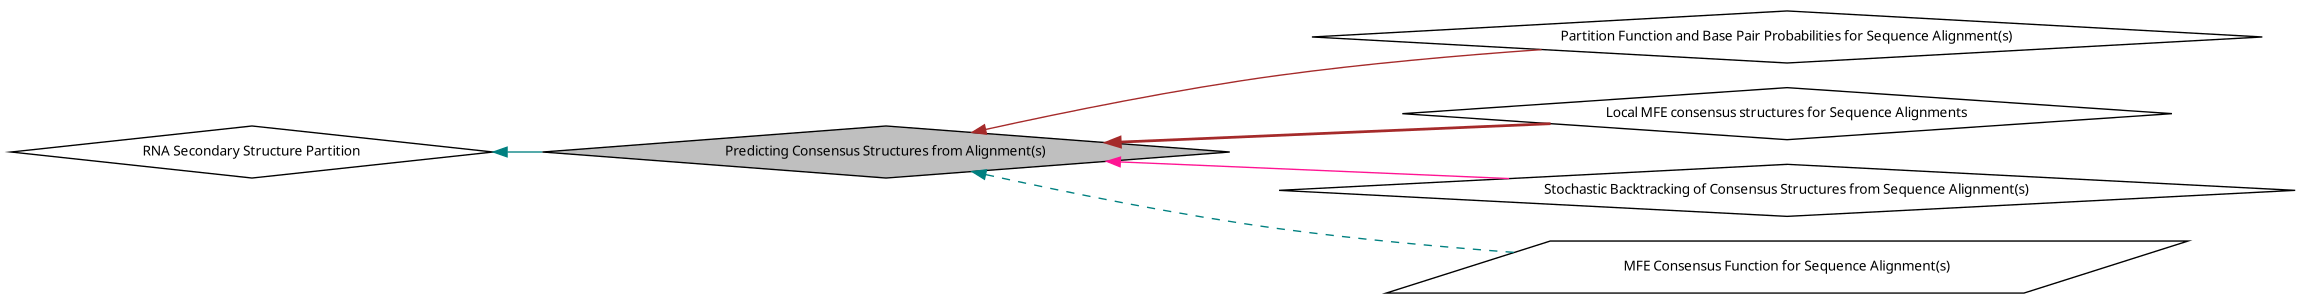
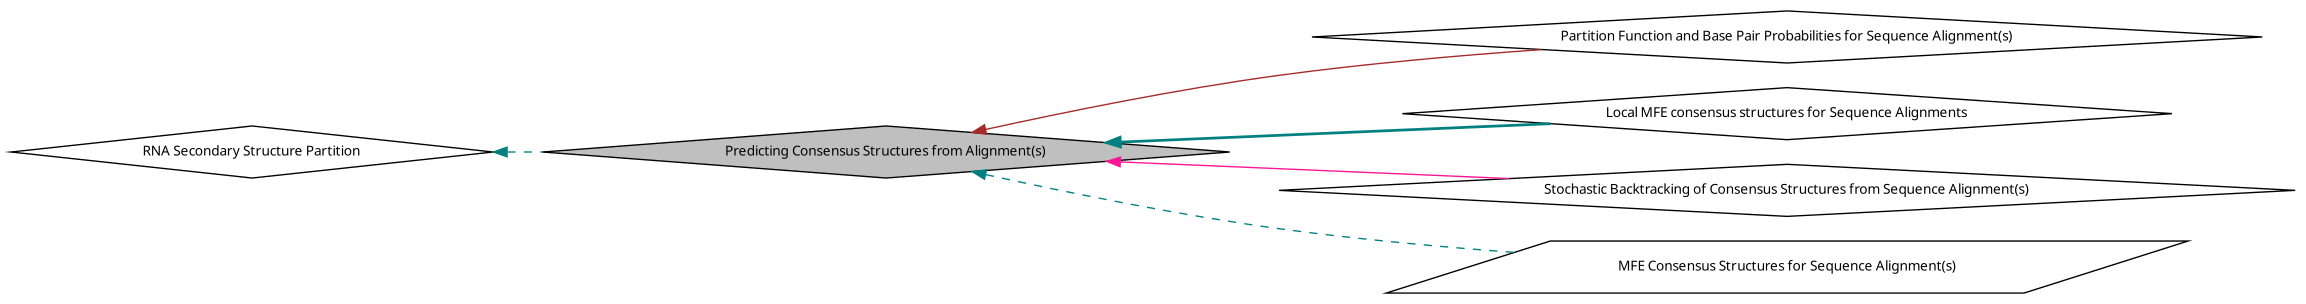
edge "Local MFE consensus structures for Sequence Alignments" -> "Predicting Consensus Structures from Alignment(s)": color brown -> teal
edge "Predicting Consensus Structures from Alignment(s)" -> "RNA Secondary Structure Partition": style solid -> dashed
node "MFE Consensus Function for Sequence Alignment(s)": label "MFE Consensus Function for Sequence Alignment(s)" -> "MFE Consensus Structures for Sequence Alignment(s)"
